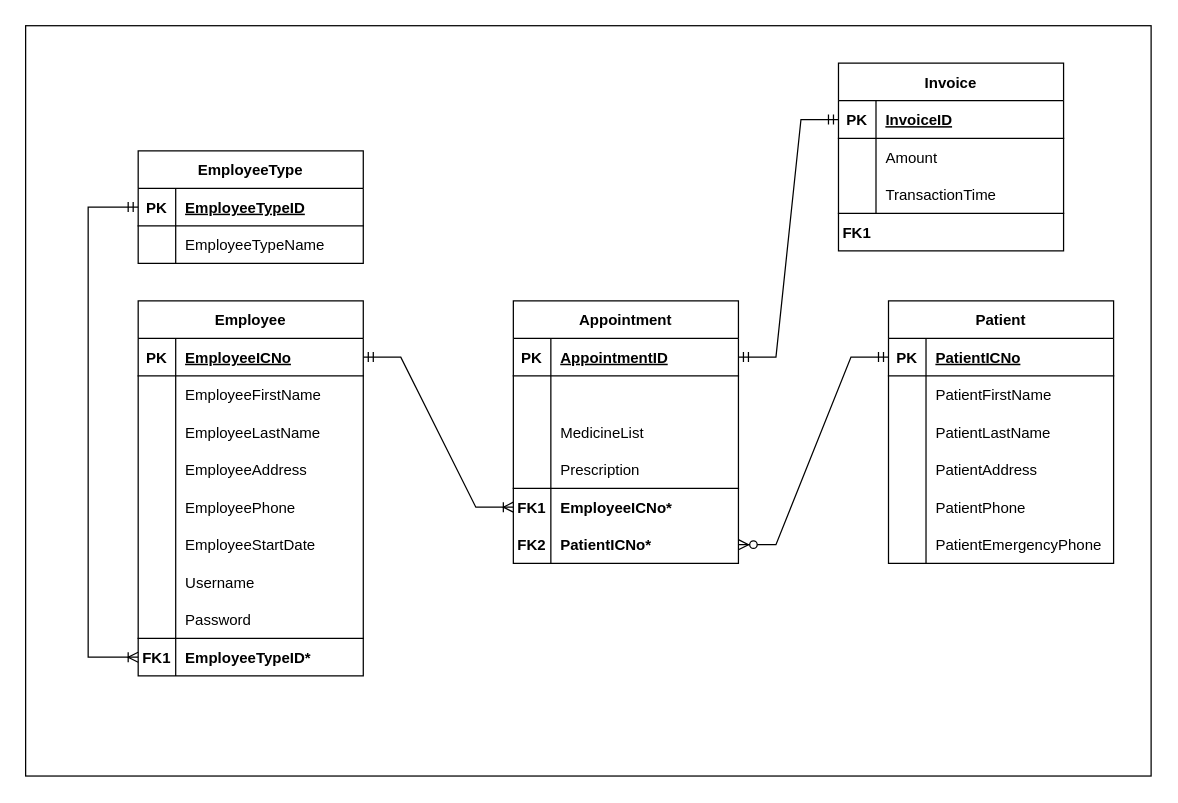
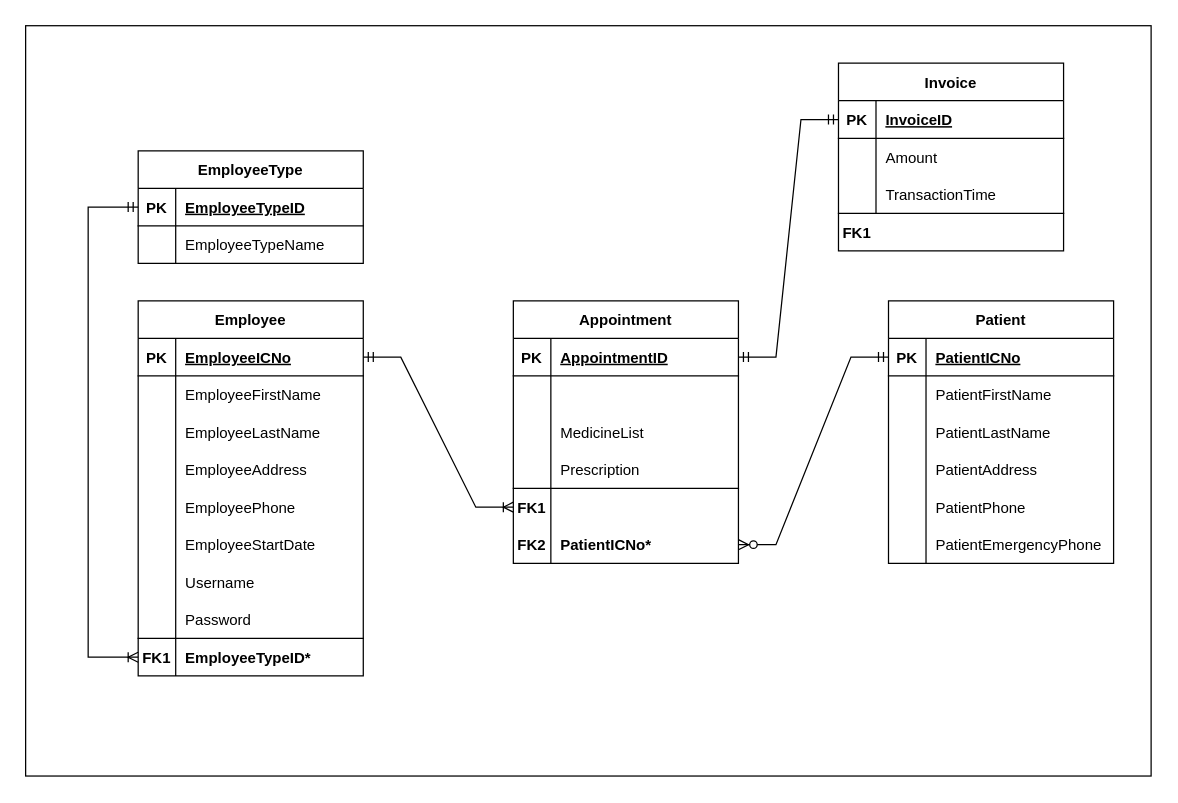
node "EmployeeICNo*": removed
